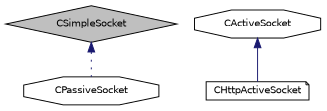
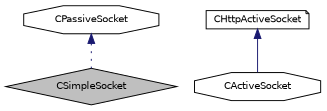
edge "CPassiveSocket" -> "CSimpleSocket": reversed
edge "CHttpActiveSocket" -> "CActiveSocket": reversed
